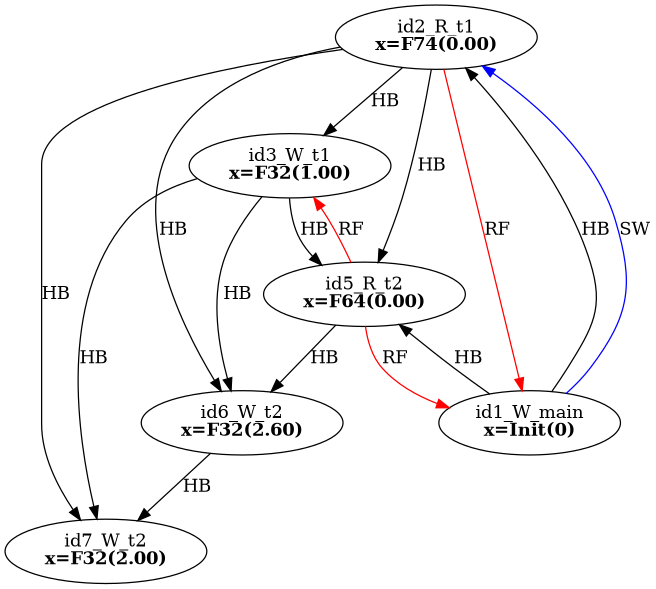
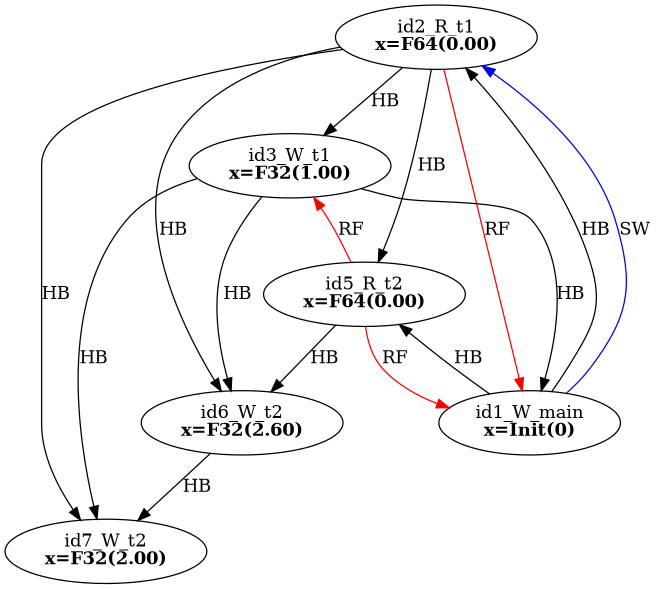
node "id2_R_t1": text "x=F74(0.00)" -> "x=F64(0.00)"
edge "id3_W_t1" -> "id5_R_t2": now "id3_W_t1" -> "id1_W_main"
